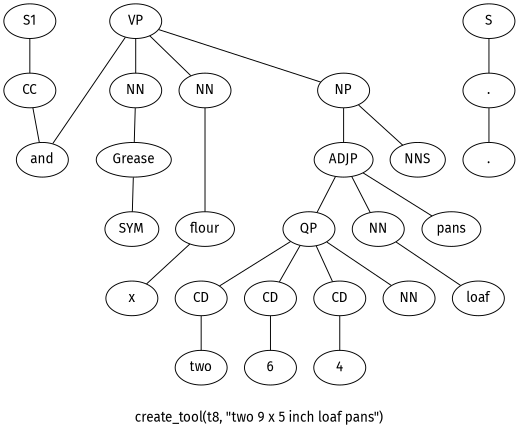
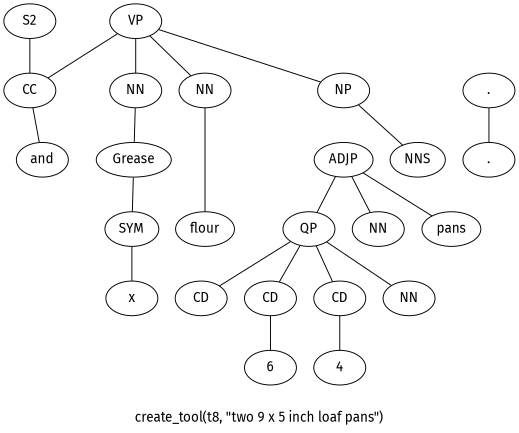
node "S1": label "S1" -> "S2"
node "S": removed
edge "VP" -- "and": now "VP" -- "CC"
edge "NP" -- "ADJP": removed
edge "flour" -- "x": now "SYM" -- "x"
node "loaf": removed
node "two": removed
